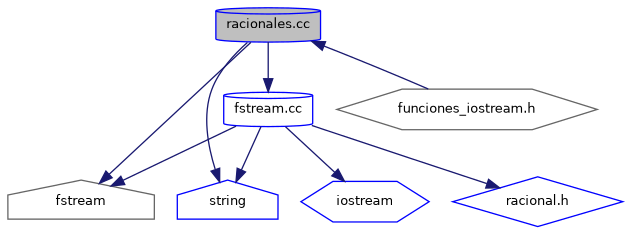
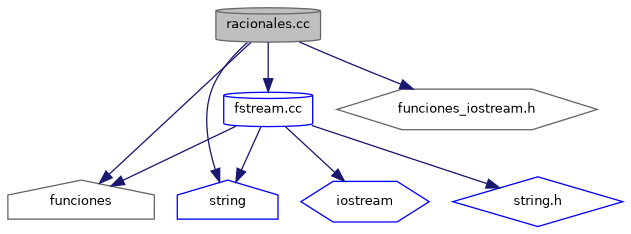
node "racionales.cc": color blue -> gray40
edge "funciones_iostream.h" -> "racionales.cc": reversed
node "fstream": label "fstream" -> "funciones"
node "racional.h": label "racional.h" -> "string.h"
